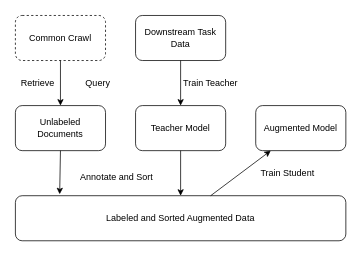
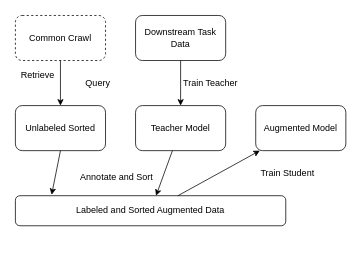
node "Retrieve": moved (38, 83) -> (38, 75)
node "Unlabeled Documents": label "Unlabeled Documents" -> "Unlabeled Sorted"
node "Labeled and Sorted Augmented Data": size 330x45 -> 270x30
